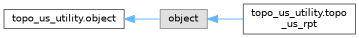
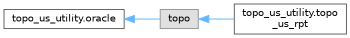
node "topo_us_utility.object": label "topo_us_utility.object" -> "topo_us_utility.oracle"
node "object": label "object" -> "topo"
